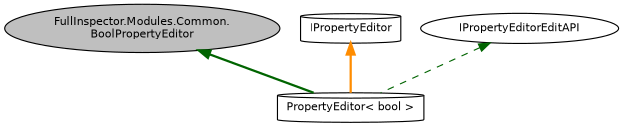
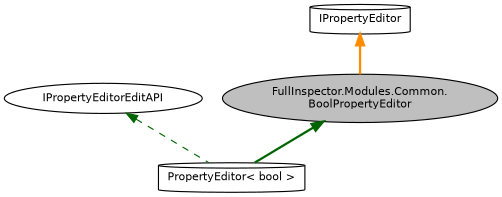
edge "PropertyEditor< bool >" -> "IPropertyEditor": now "FullInspector.Modules.Common. BoolPropertyEditor" -> "IPropertyEditor"
